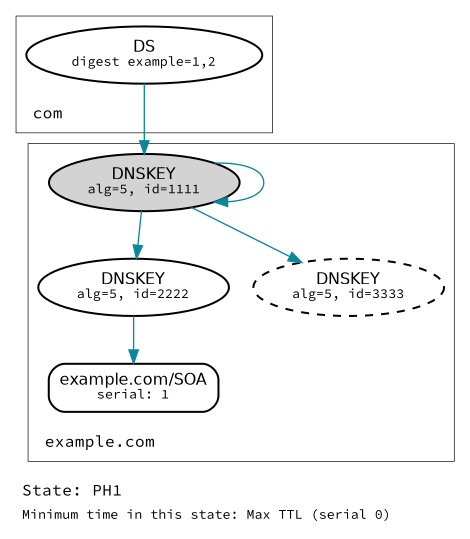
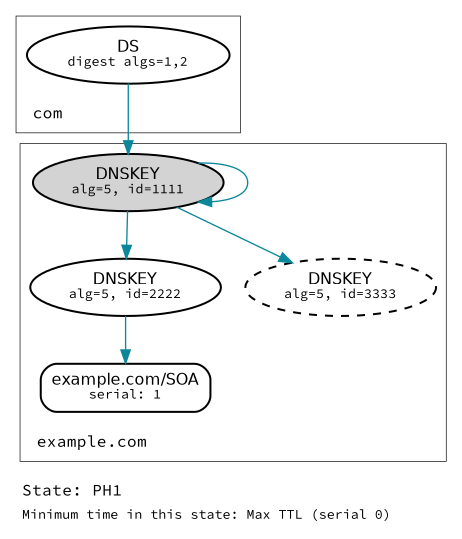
node "DS": text "digest example=1,2" -> "digest algs=1,2"
